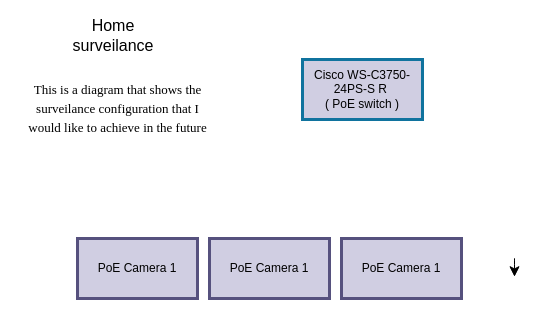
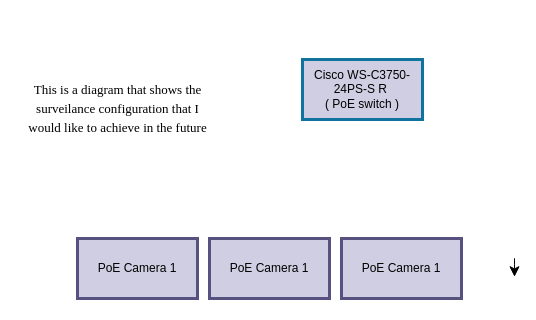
node "Home surveilance": removed
